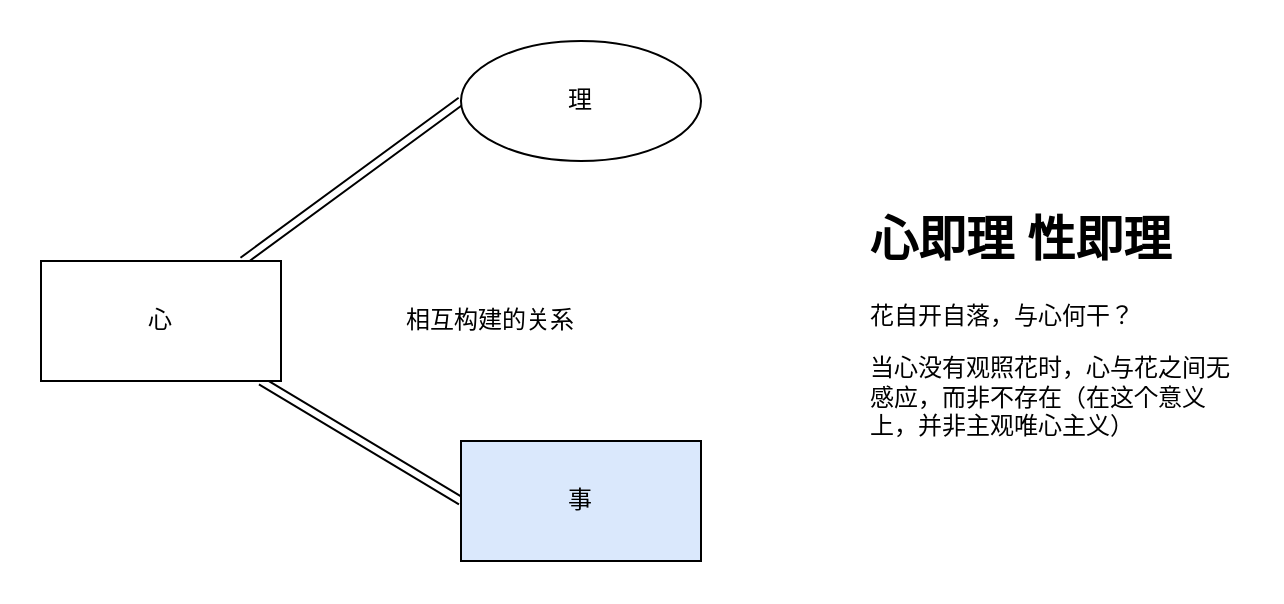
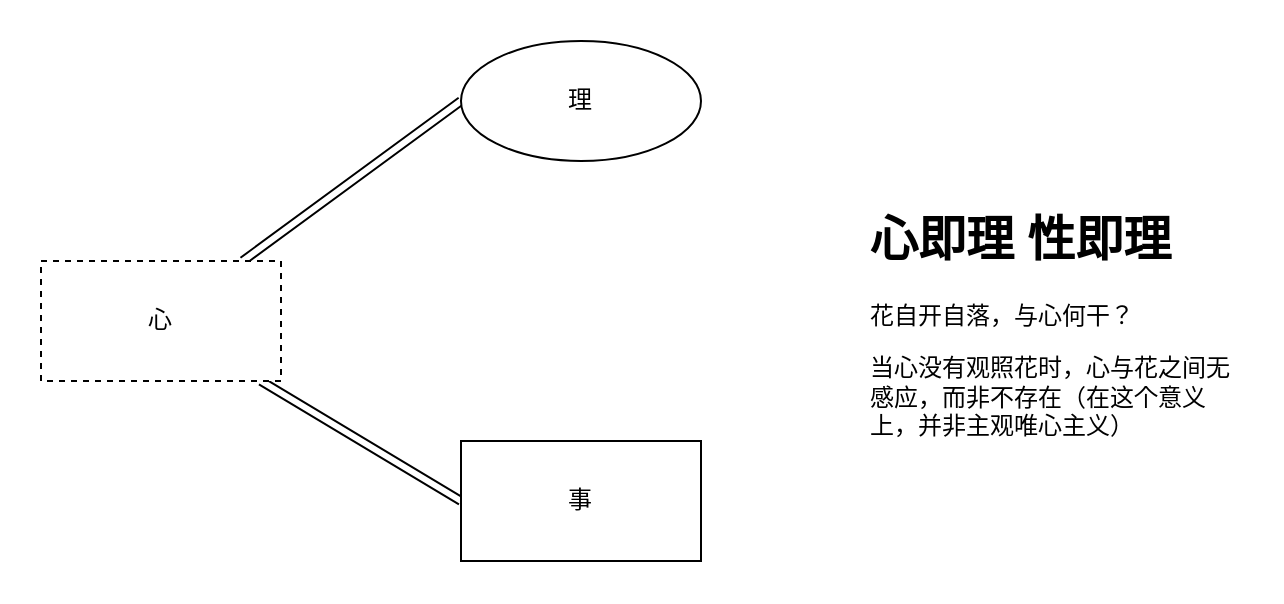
node "心": style solid -> dashed
node "相互构建的关系": removed
node "事": fillcolor #dae8fc -> #ffffff
